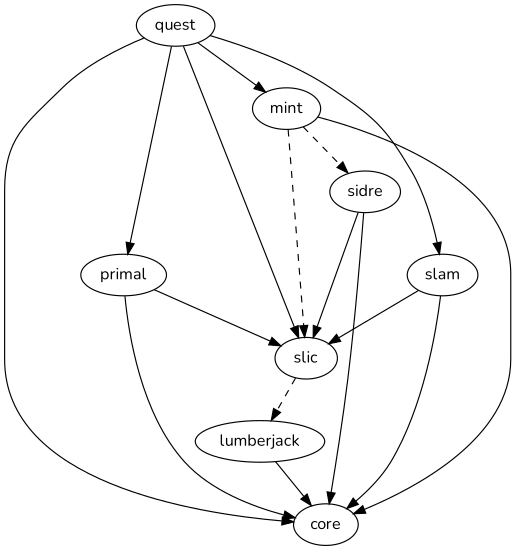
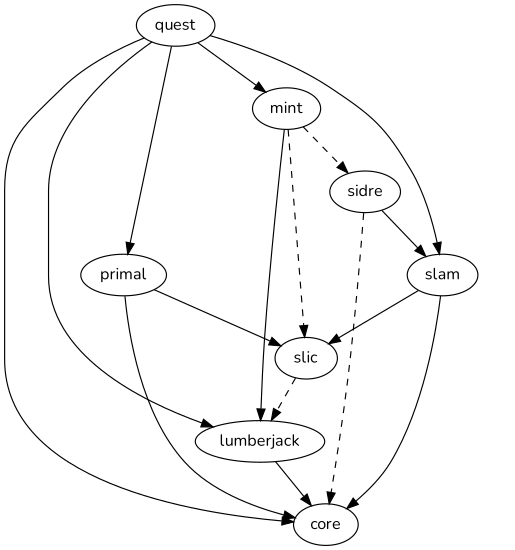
edge "quest" -> "slic": now "quest" -> "lumberjack"
edge "sidre" -> "slic": now "sidre" -> "slam"
edge "mint" -> "core": now "mint" -> "lumberjack"
edge "sidre" -> "core": style solid -> dashed
